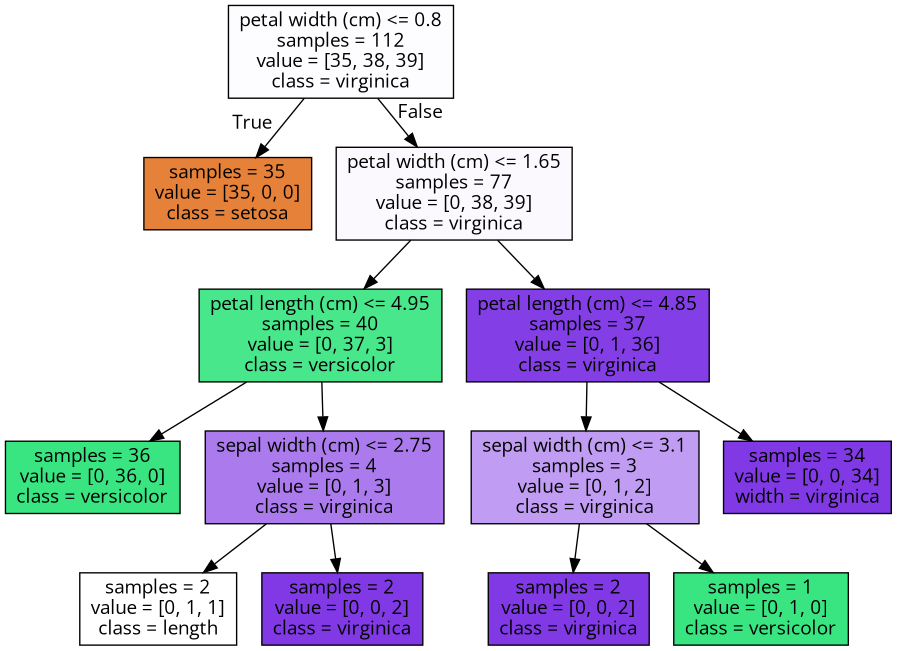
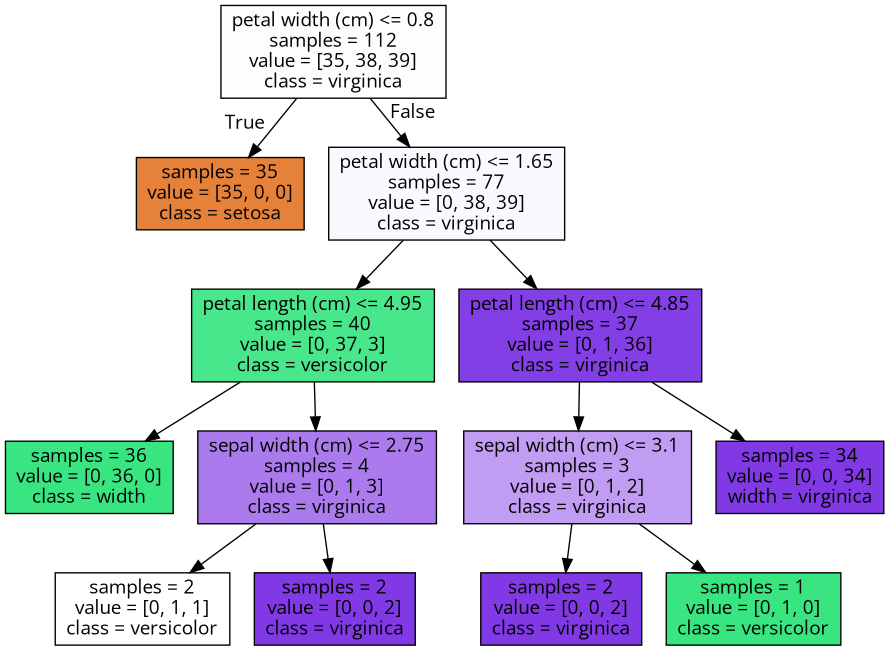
node "samples = 36 value = [0, 36, 0] class = versicolor": label "samples = 36 value = [0, 36, 0] class = versicolor" -> "samples = 36 value = [0, 36, 0] class = width"
node "samples = 2 value = [0, 1, 1] class = length": label "samples = 2 value = [0, 1, 1] class = length" -> "samples = 2 value = [0, 1, 1] class = versicolor"
